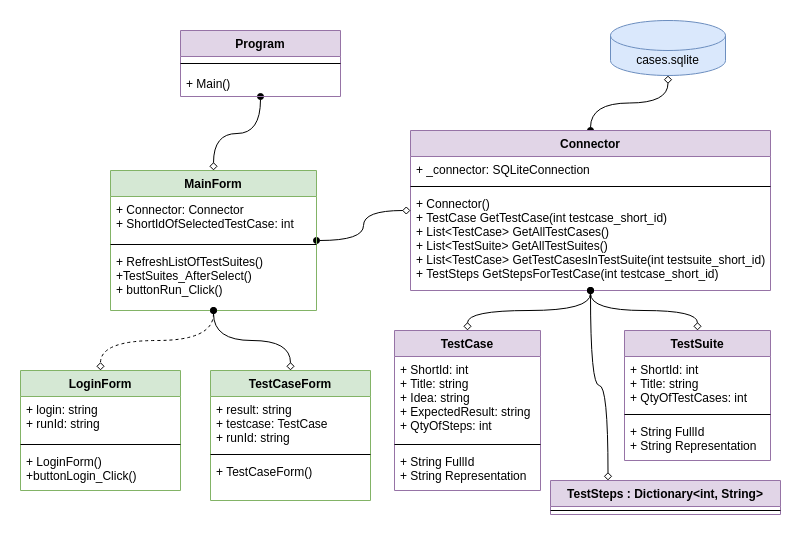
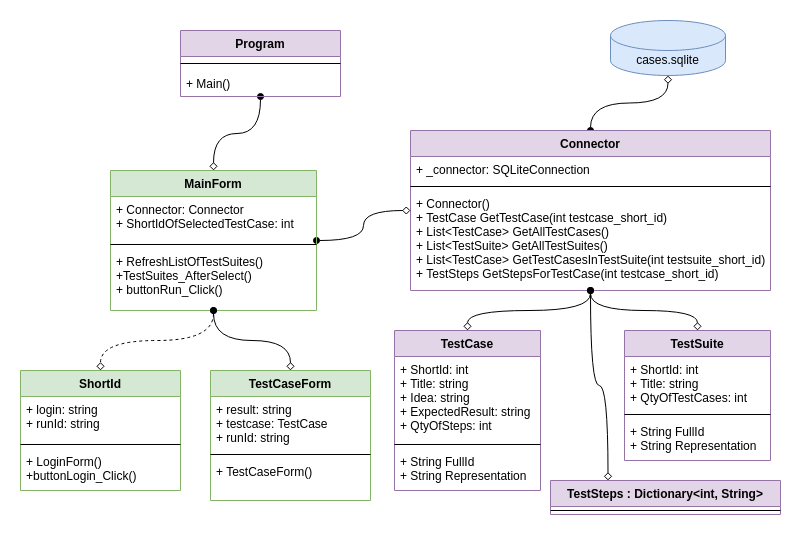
node "LoginForm": label "LoginForm" -> "ShortId"
